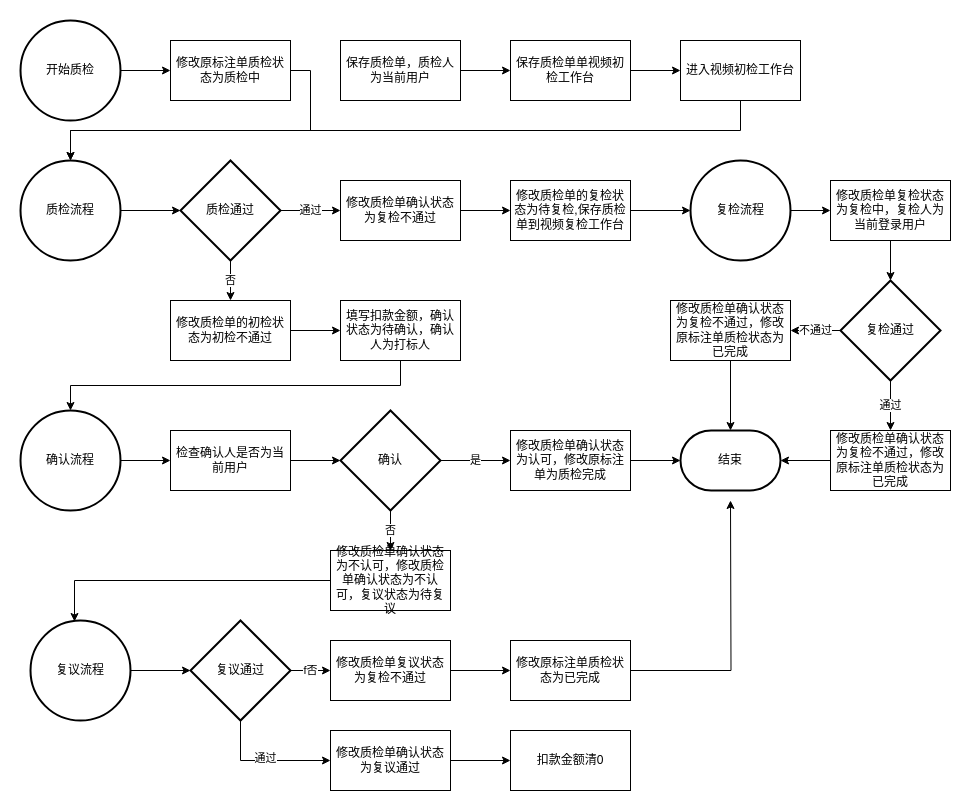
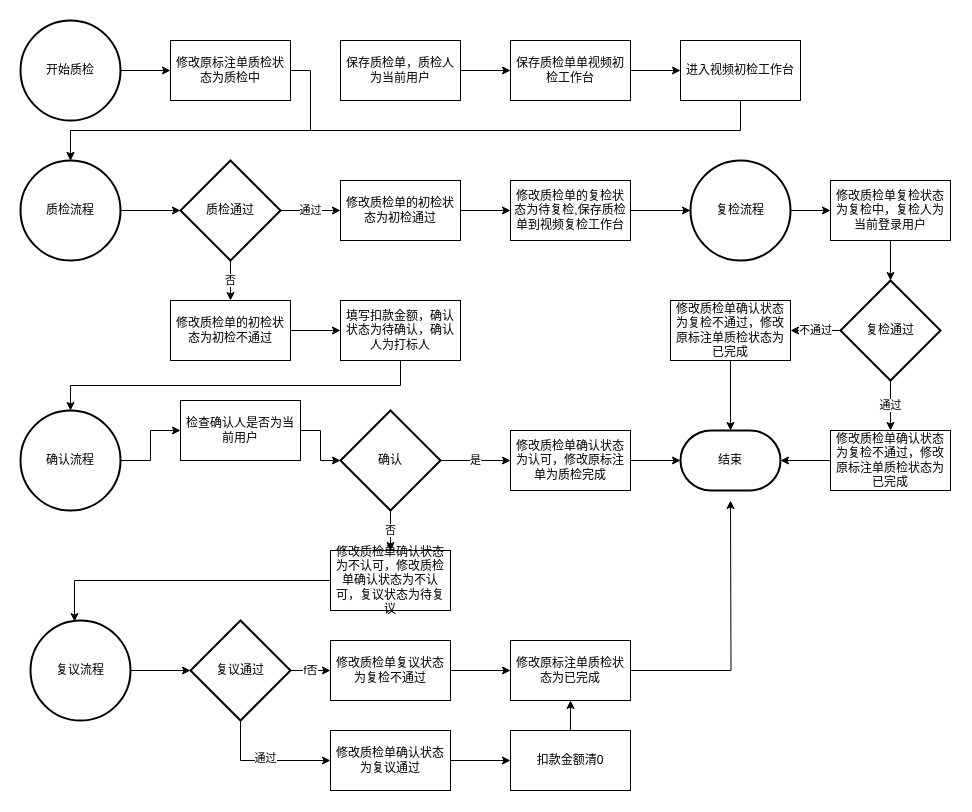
node "修改质检单确认状态为复检不通过": label "修改质检单确认状态为复检不通过" -> "修改质检单的初检状态为初检通过"
node "检查确认人是否为当前用户": moved (231, 461) -> (241, 431)
edge "扣款金额清0" -> "修改原标注单质检状态为已完成": added
